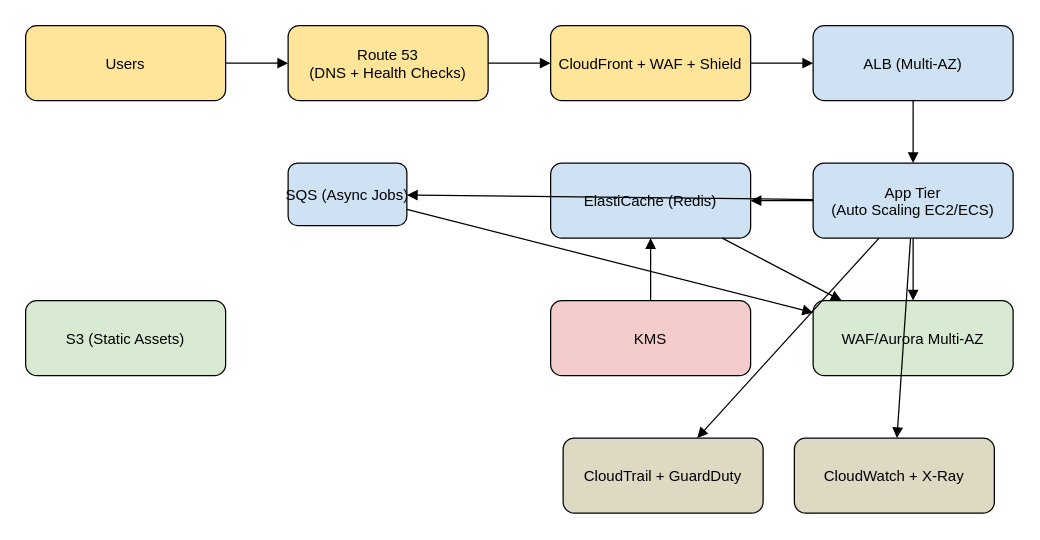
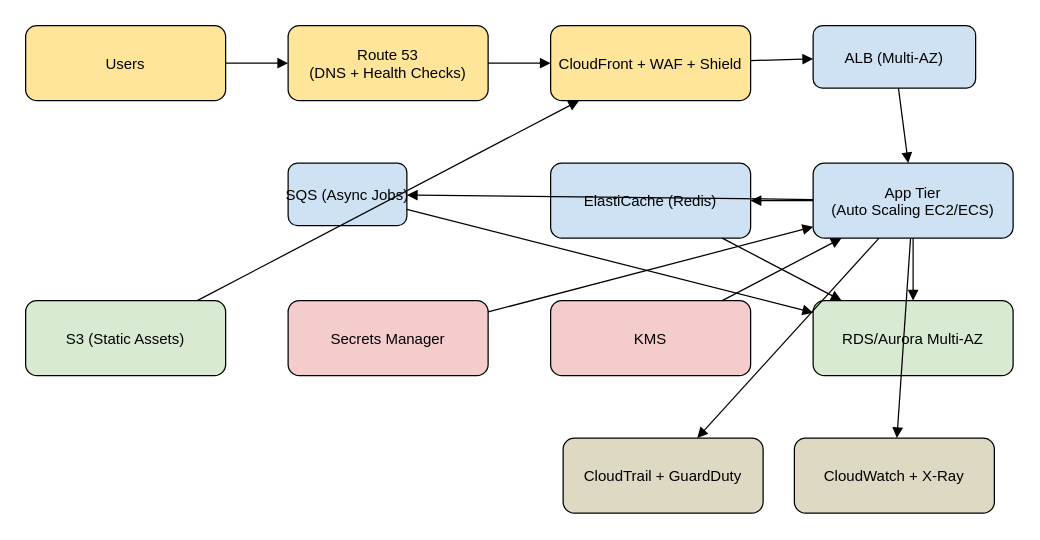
node "ALB (Multi-AZ)": size 200x75 -> 163x63
edge "S3 (Static Assets)" -> "CloudFront + WAF + Shield": added
edge "KMS" -> "ElastiCache (Redis)": now "KMS" -> "App Tier (Auto Scaling EC2/ECS)"
edge "Secrets Manager" -> "App Tier (Auto Scaling EC2/ECS)": added
node "Secrets Manager": added
node "WAF/Aurora Multi-AZ": label "WAF/Aurora Multi-AZ" -> "RDS/Aurora Multi-AZ"
